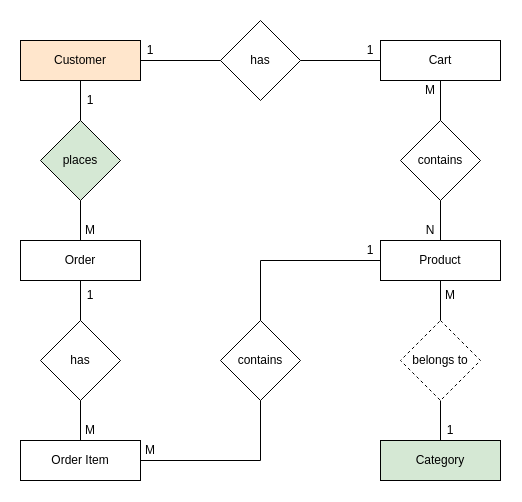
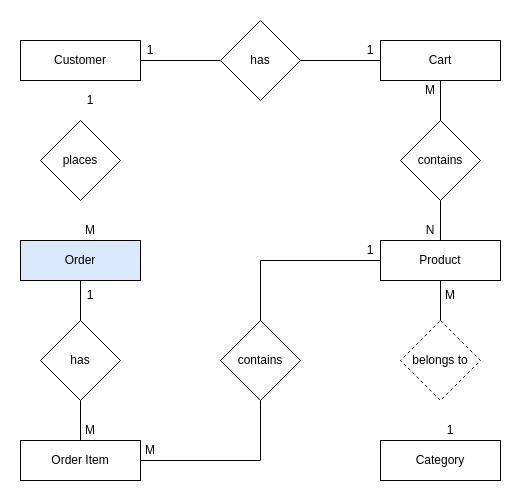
node "Customer": fillcolor #ffe6cc -> #ffffff
edge "Customer" -- "places": removed
node "places": fillcolor #d5e8d4 -> #ffffff
edge "places" -- "Order": removed
node "Order": fillcolor #ffffff -> #dae8fc
edge "belongs to" -- "Category": removed
node "Category": fillcolor #d5e8d4 -> #ffffff
